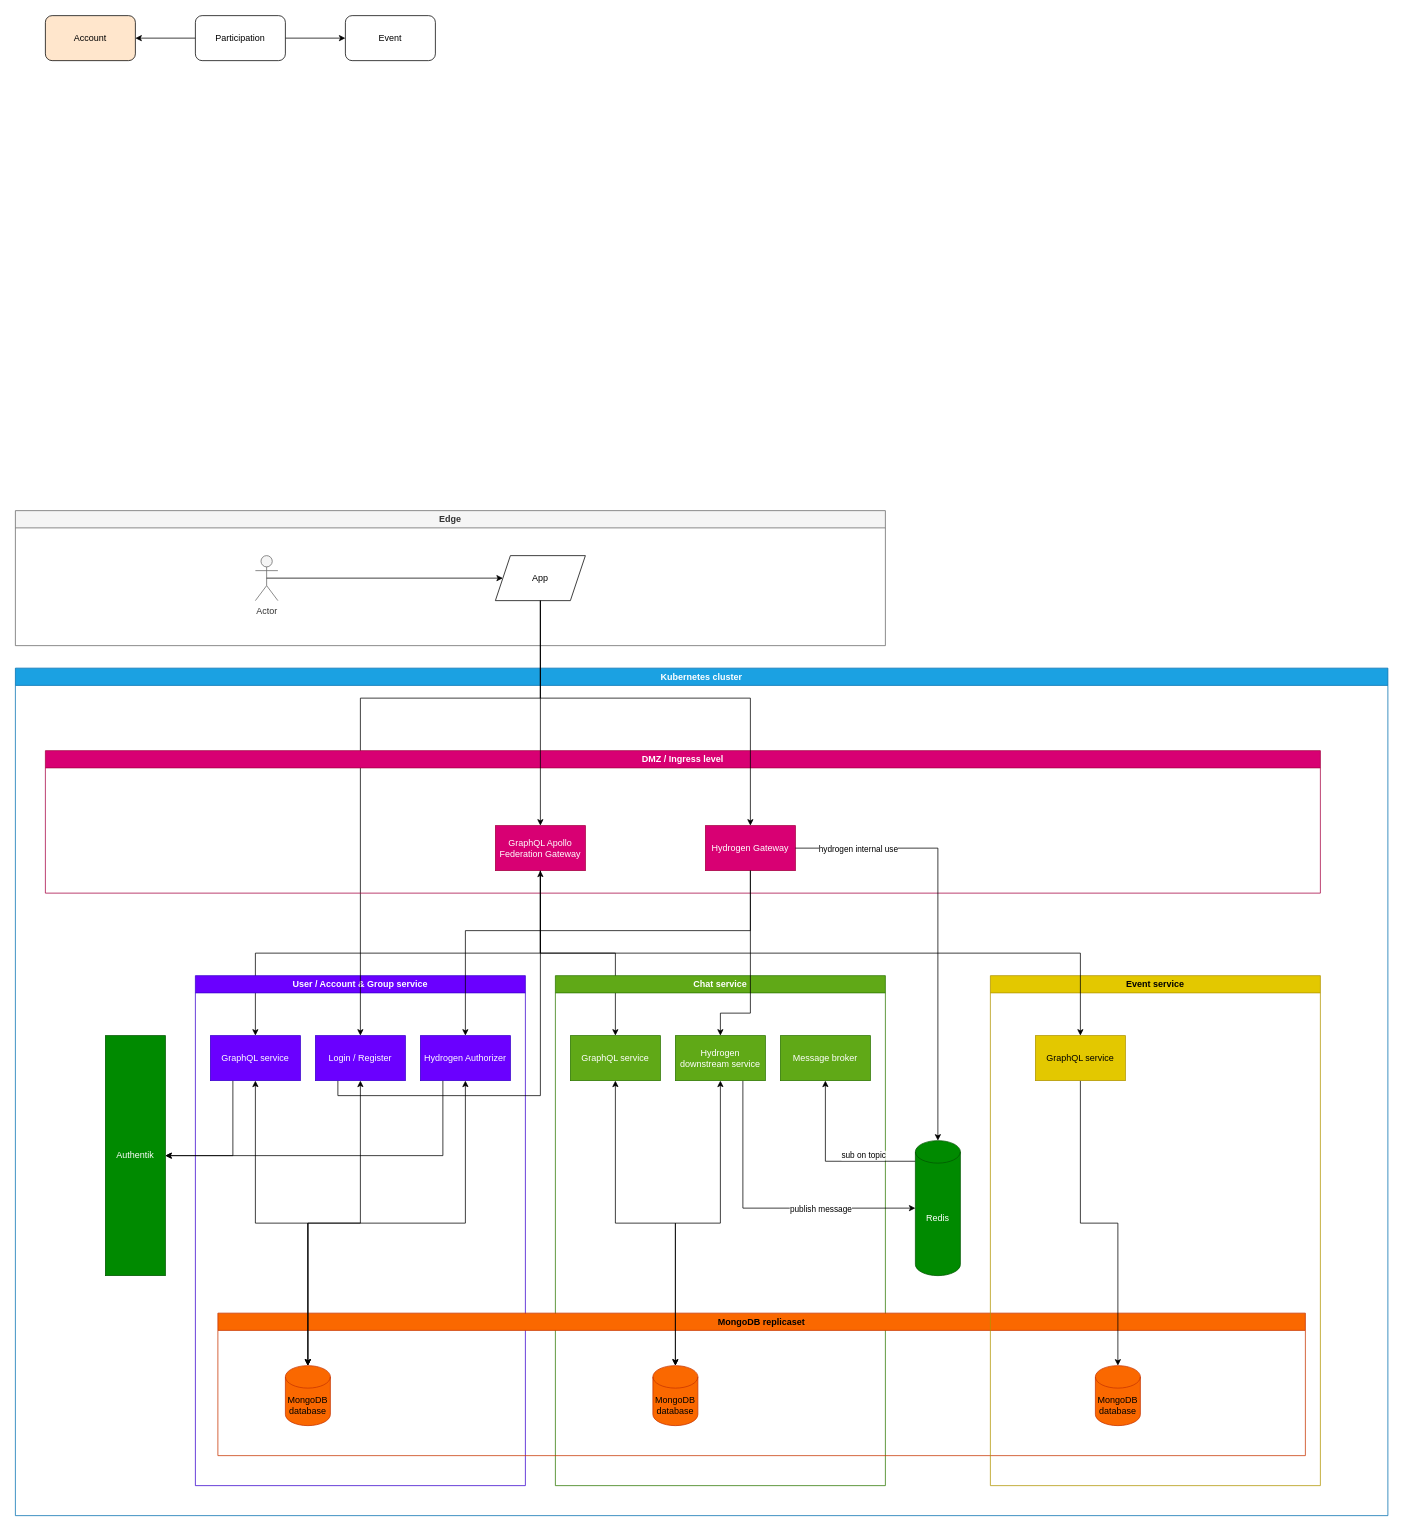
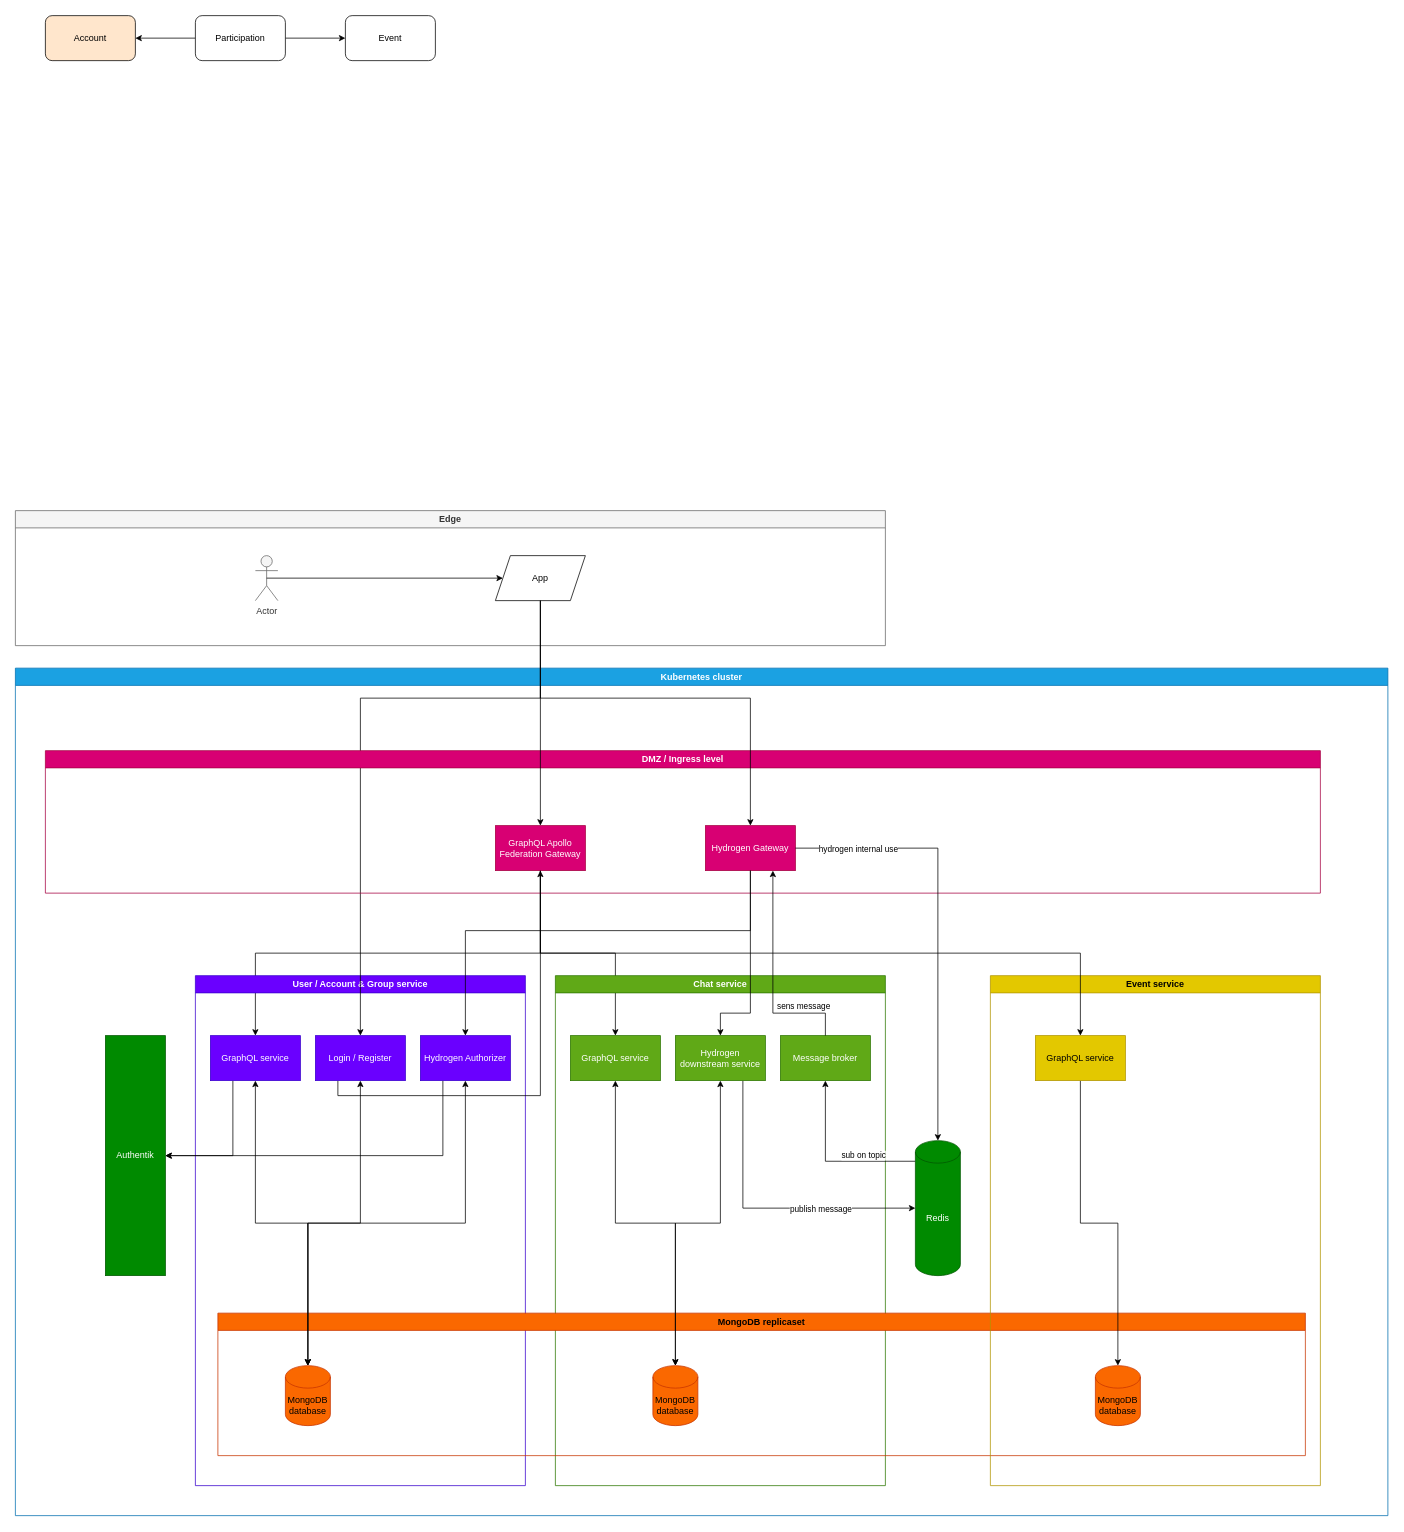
edge "Message broker" -> "Hydrogen Gateway": added, label "sens message"
